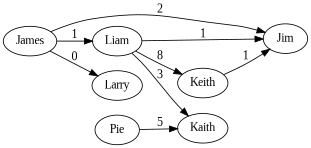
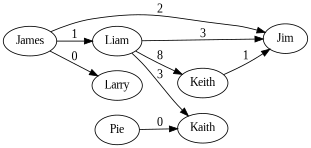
edge "Liam" -> "Jim": label "1" -> "3"
edge "Pie" -> "Kaith": label "5" -> "0"
